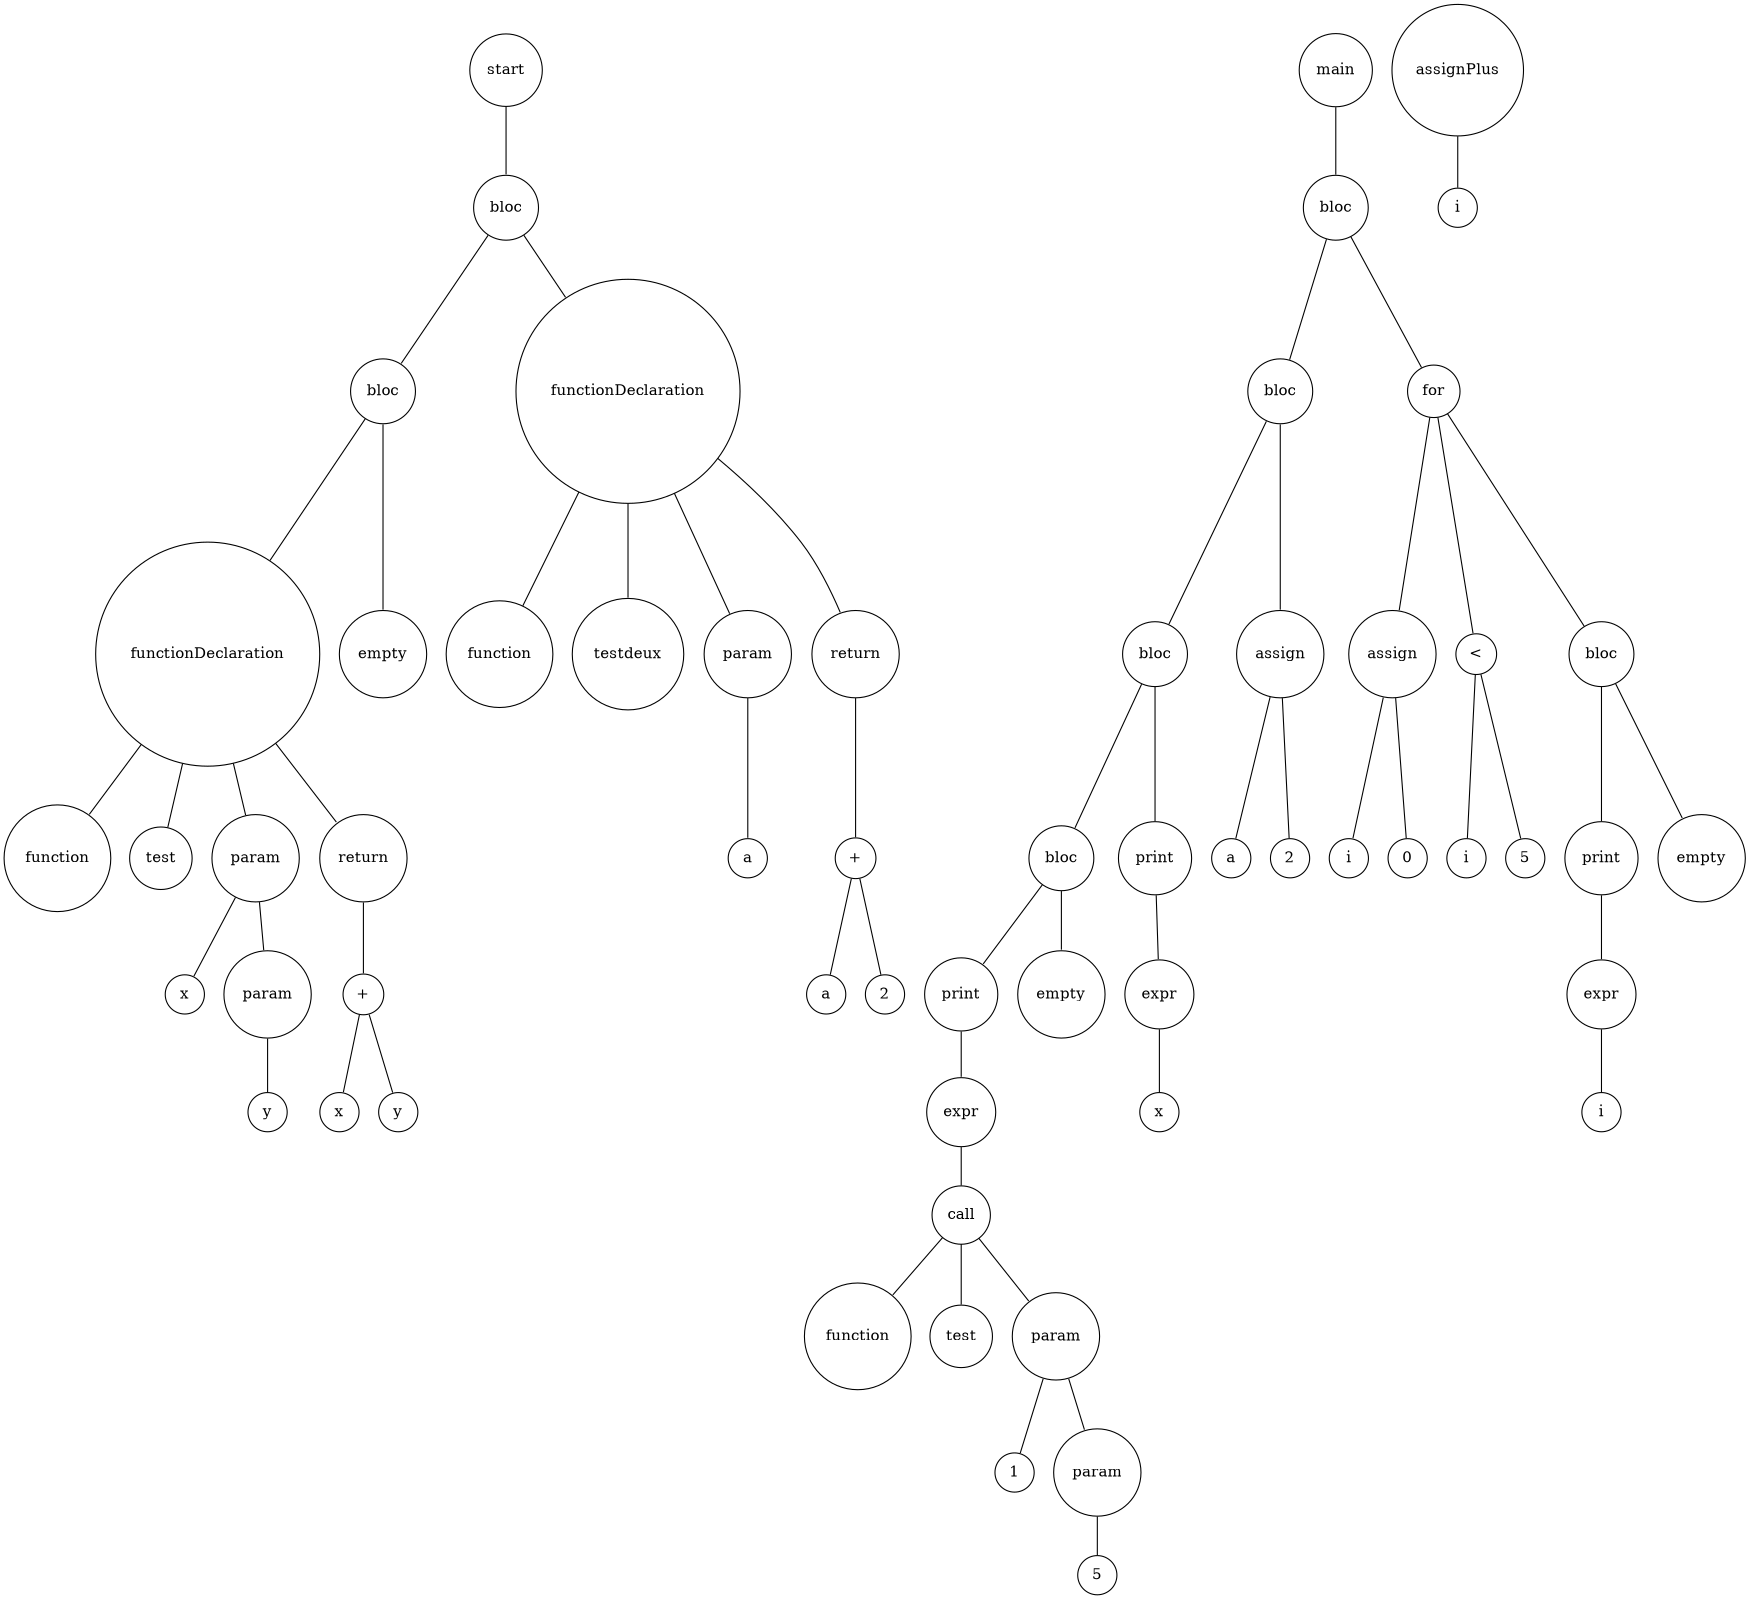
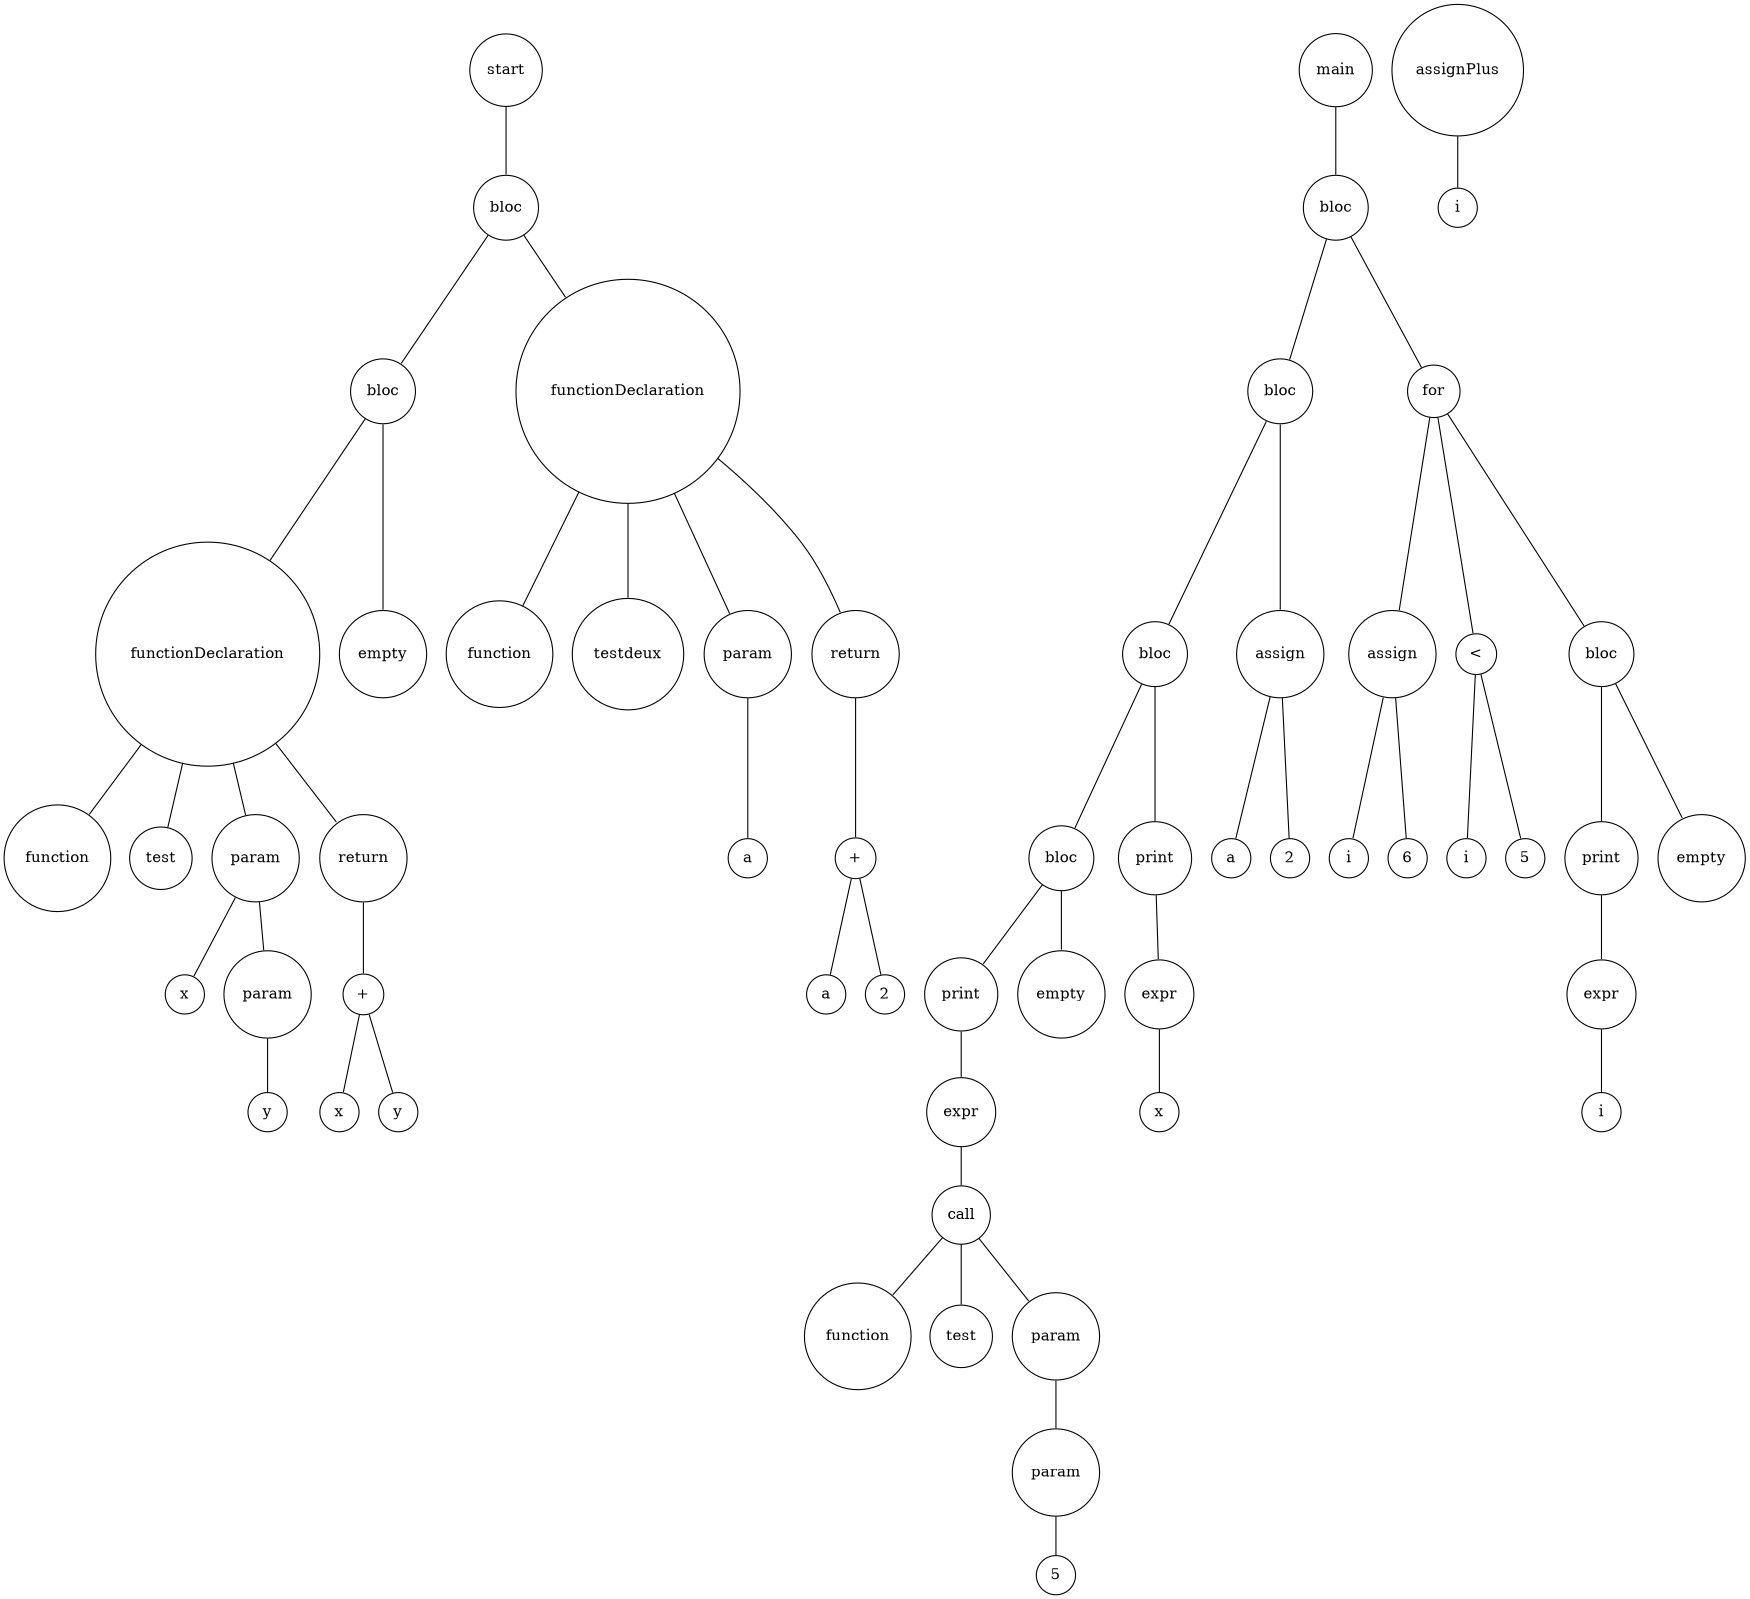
node "0": label "0" -> "6"
node "1": removed
